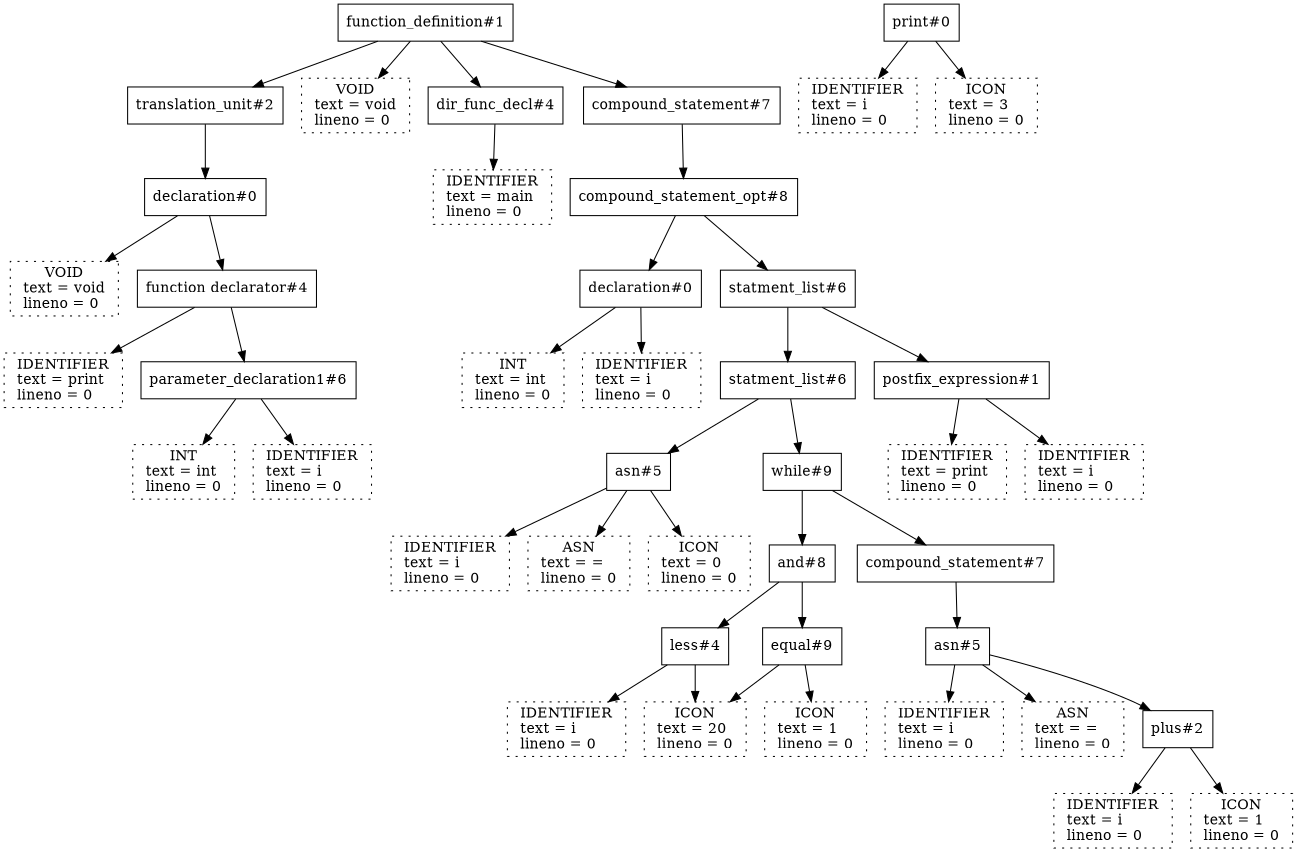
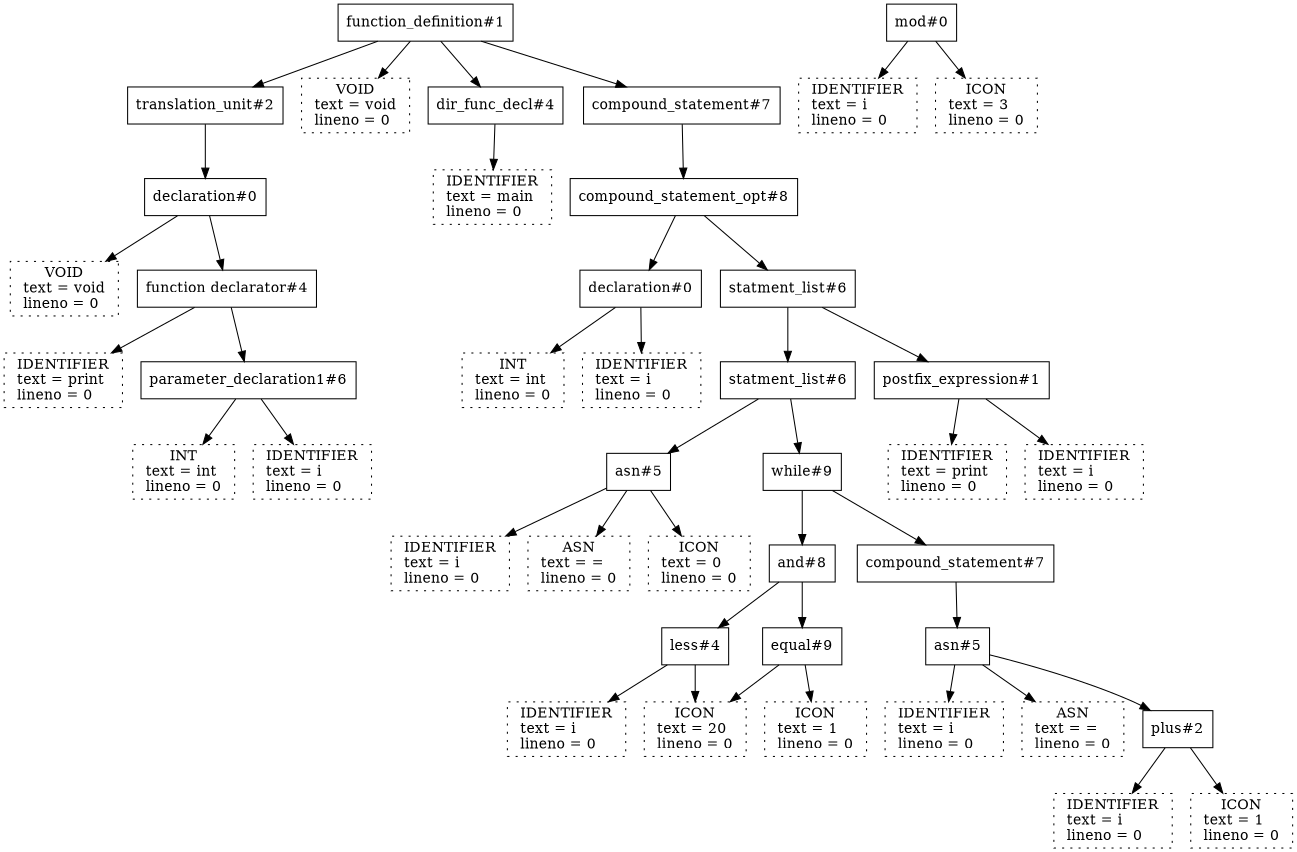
node "print#0": label "print#0" -> "mod#0"
